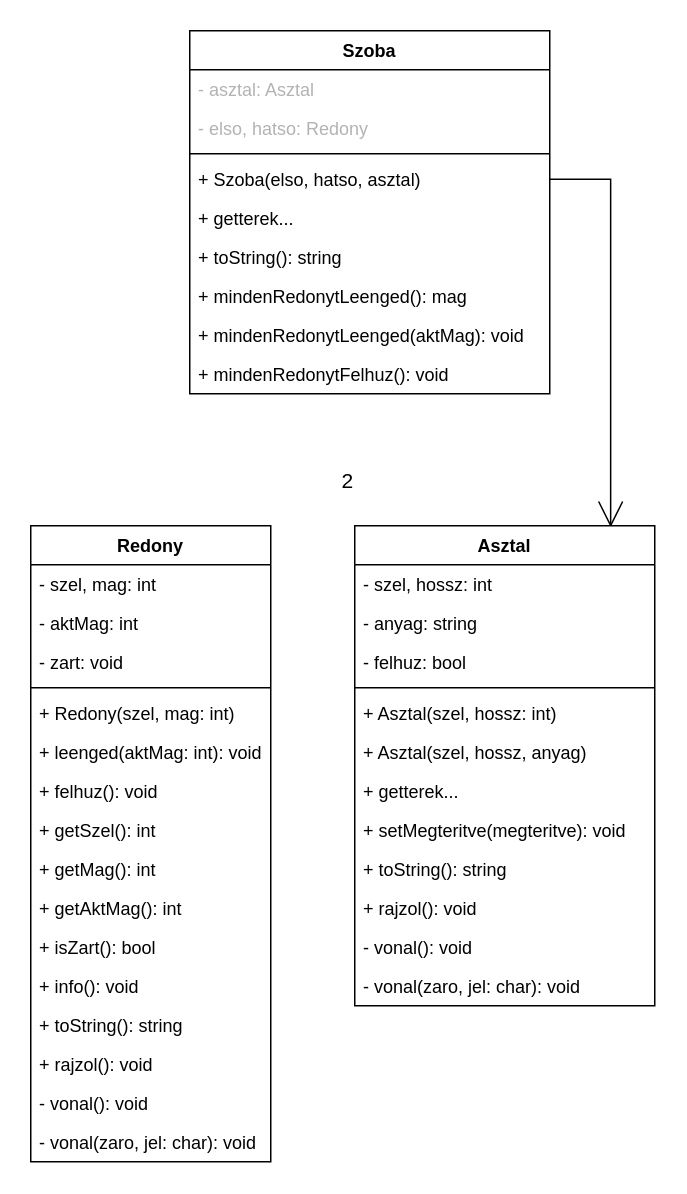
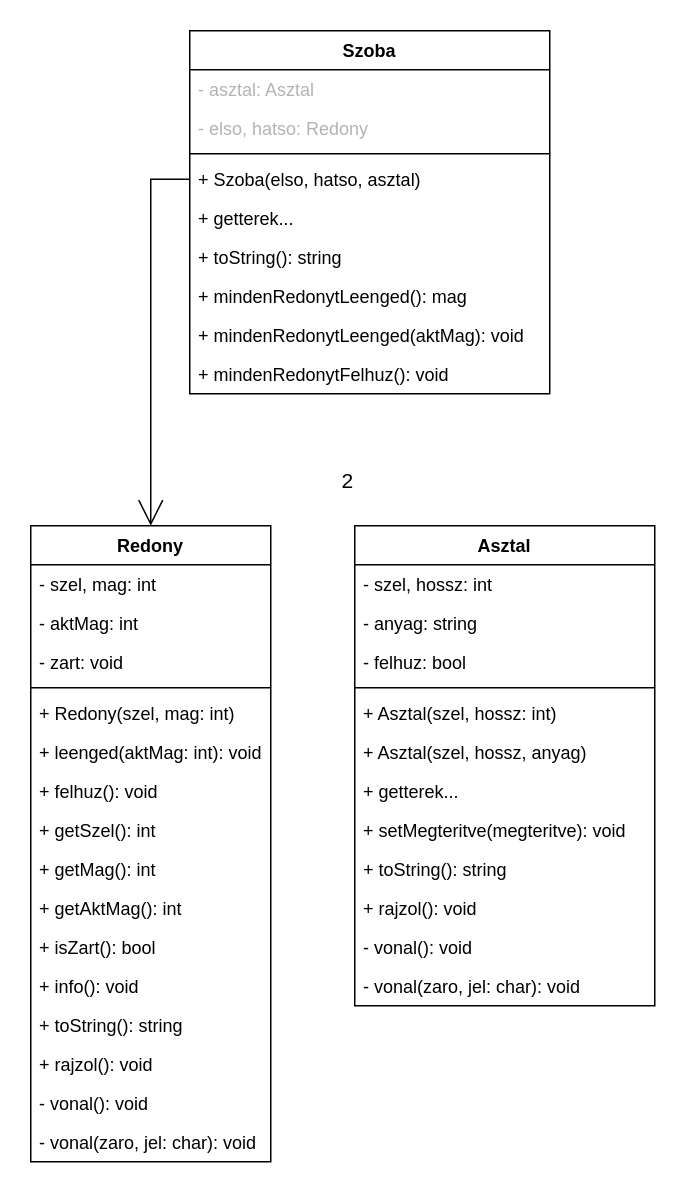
edge "+ Szoba(elso, hatso, asztal)" -> "Asztal": removed
edge "+ Szoba(elso, hatso, asztal)" -> "Redony": added
